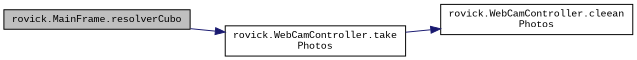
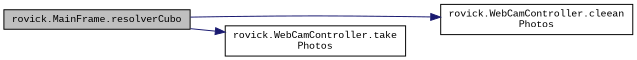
edge "rovick.WebCamController.take Photos" -> "rovick.WebCamController.cleean Photos": now "rovick.MainFrame.resolverCubo" -> "rovick.WebCamController.cleean Photos"
